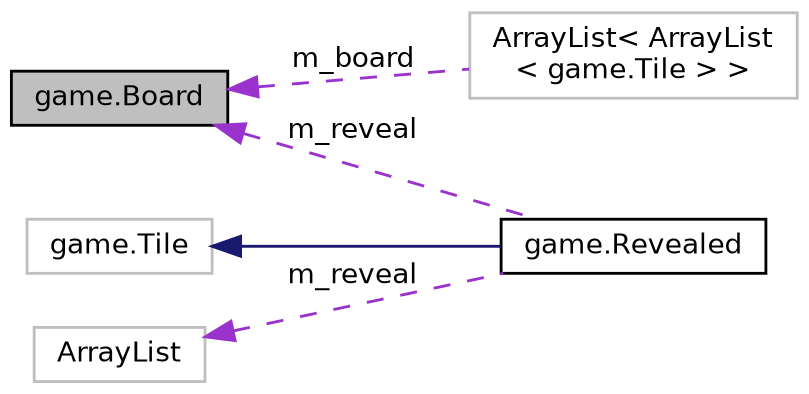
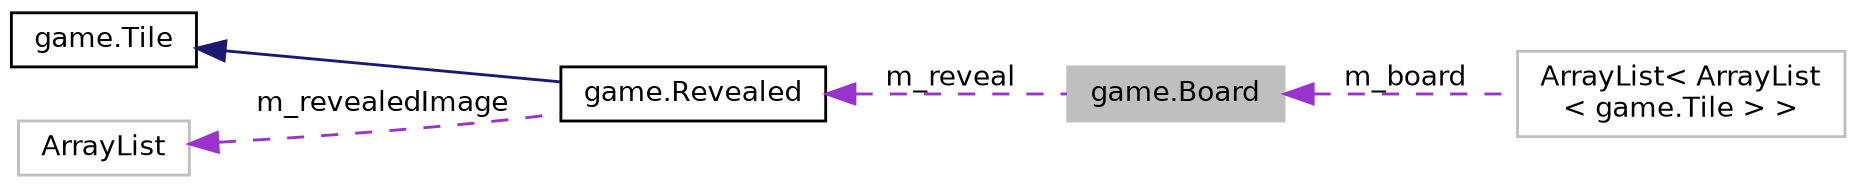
node "game.Board": color black -> grey75
edge "game.Revealed" -> "game.Board": reversed
node "game.Tile": color grey75 -> black
edge "game.Revealed" -> "ArrayList": label " m_reveal" -> " m_revealedImage"
